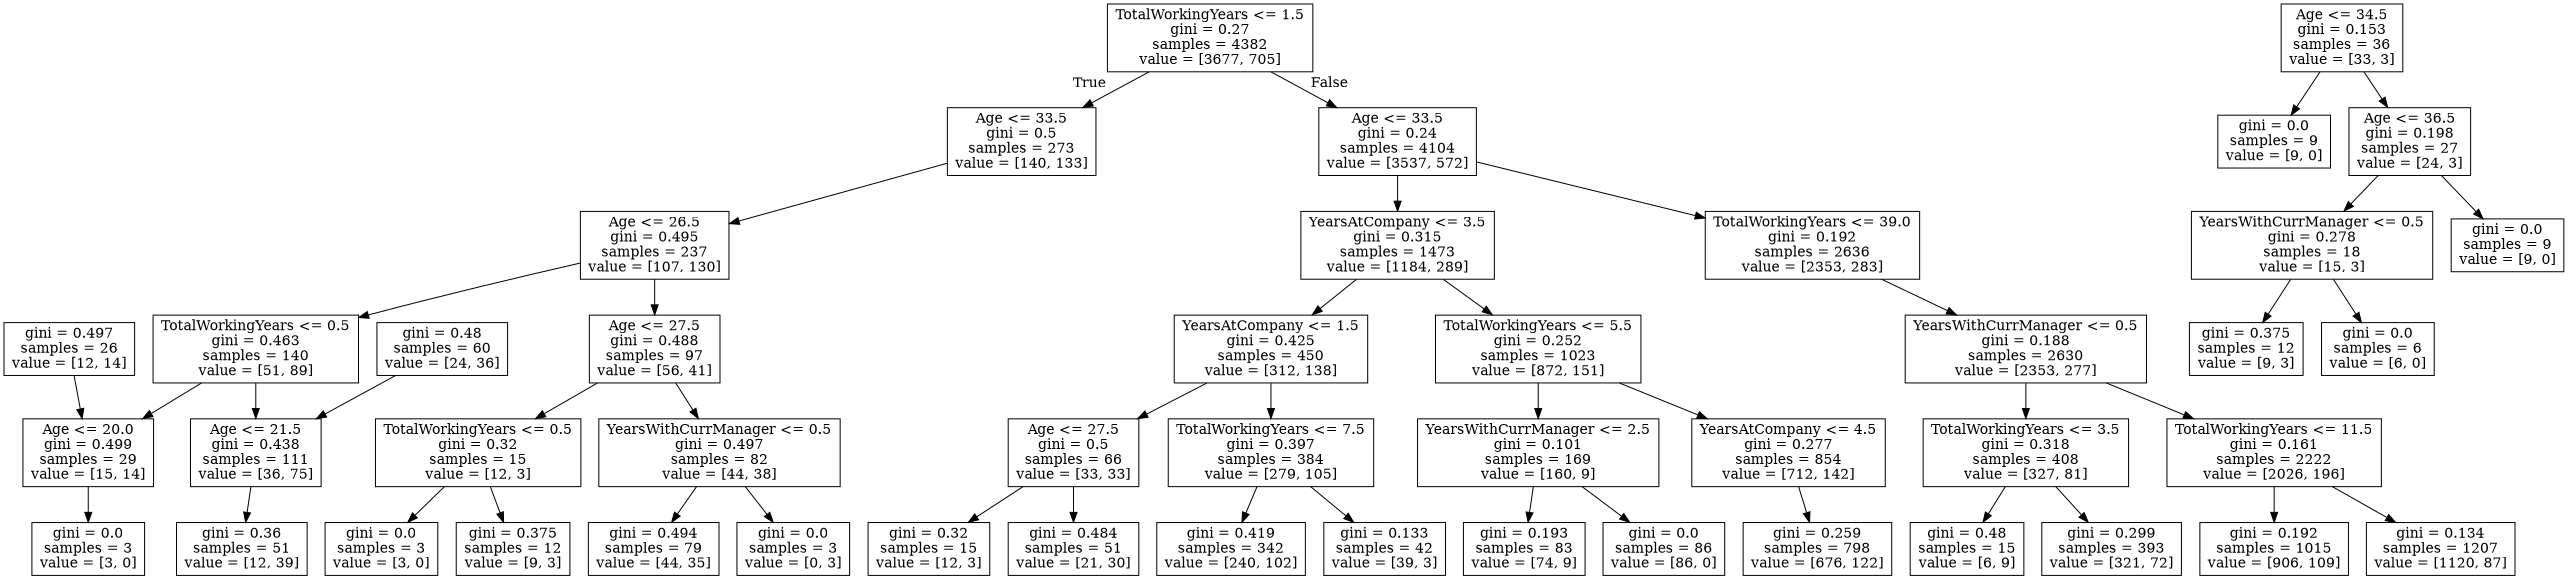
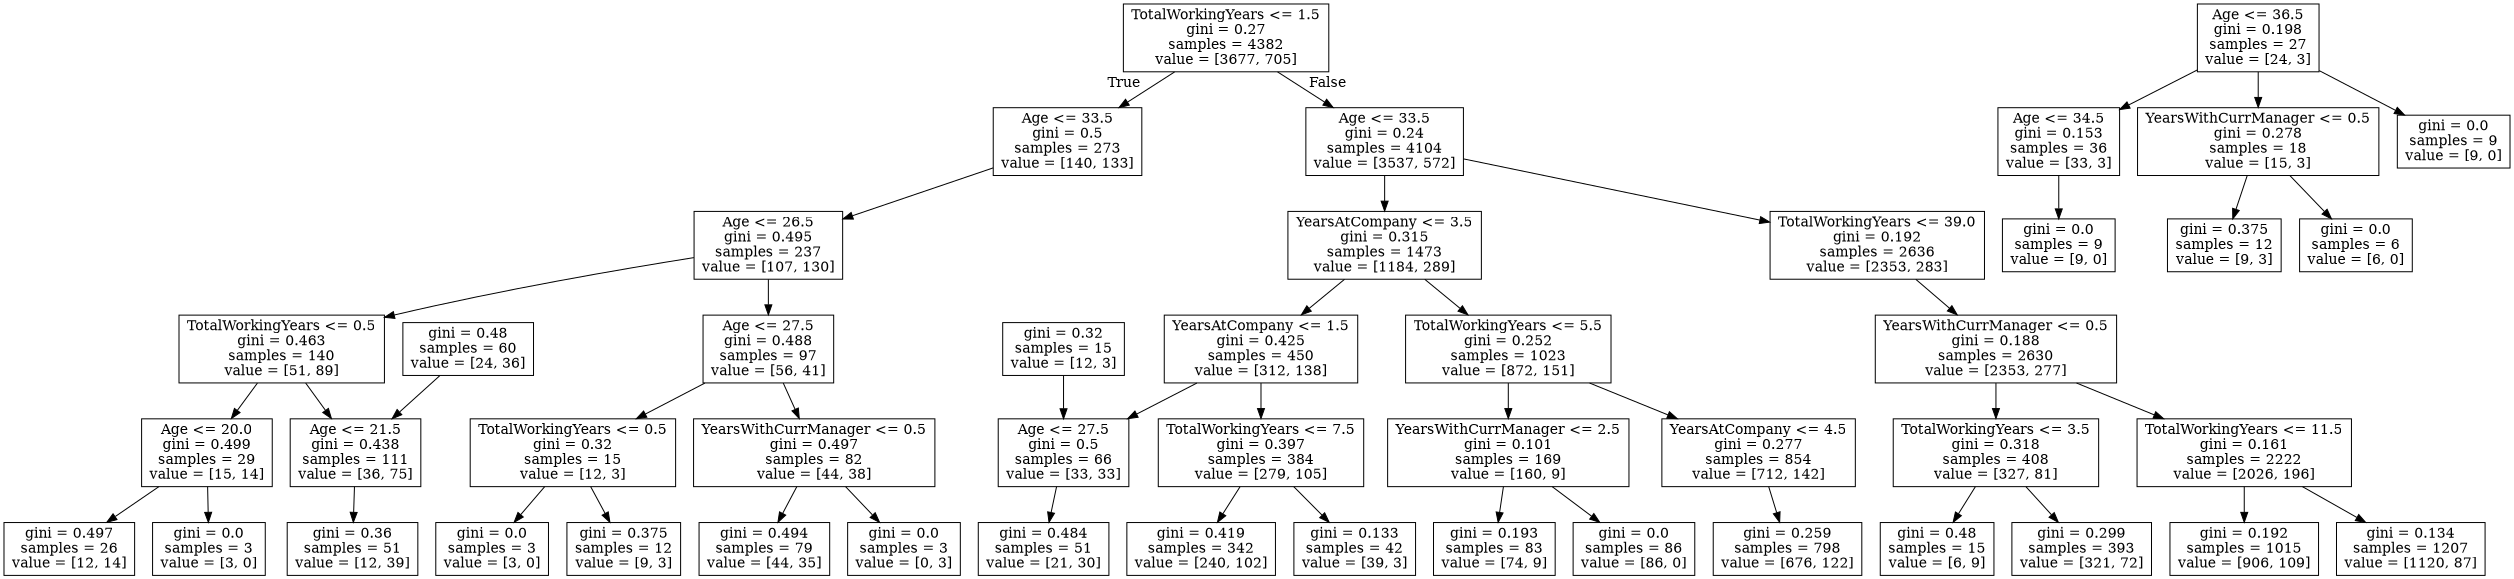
edge "Age <= 34.5 gini = 0.153 samples = 36 value = [33, 3]" -> "Age <= 36.5 gini = 0.198 samples = 27 value = [24, 3]": reversed
edge "gini = 0.497 samples = 26 value = [12, 14]" -> "Age <= 20.0 gini = 0.499 samples = 29 value = [15, 14]": reversed
edge "Age <= 27.5 gini = 0.5 samples = 66 value = [33, 33]" -> "gini = 0.32 samples = 15 value = [12, 3]": reversed
